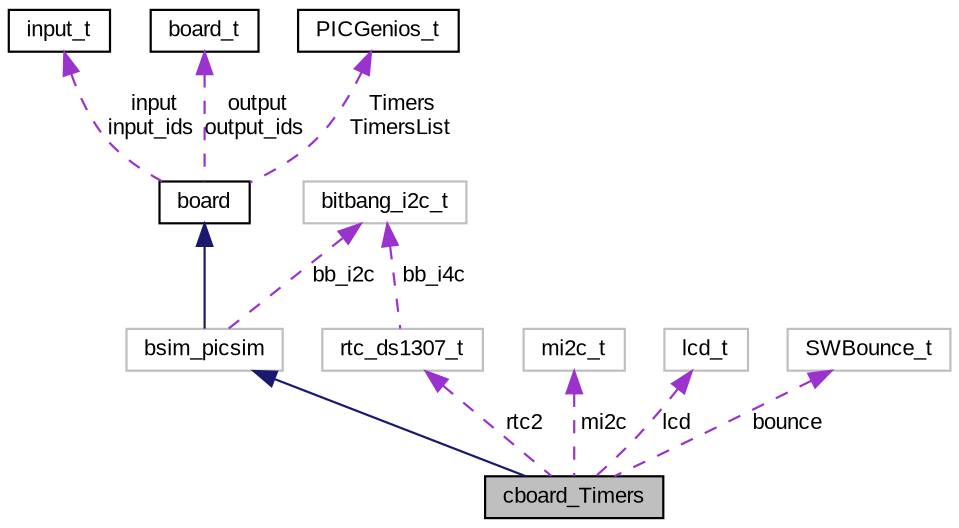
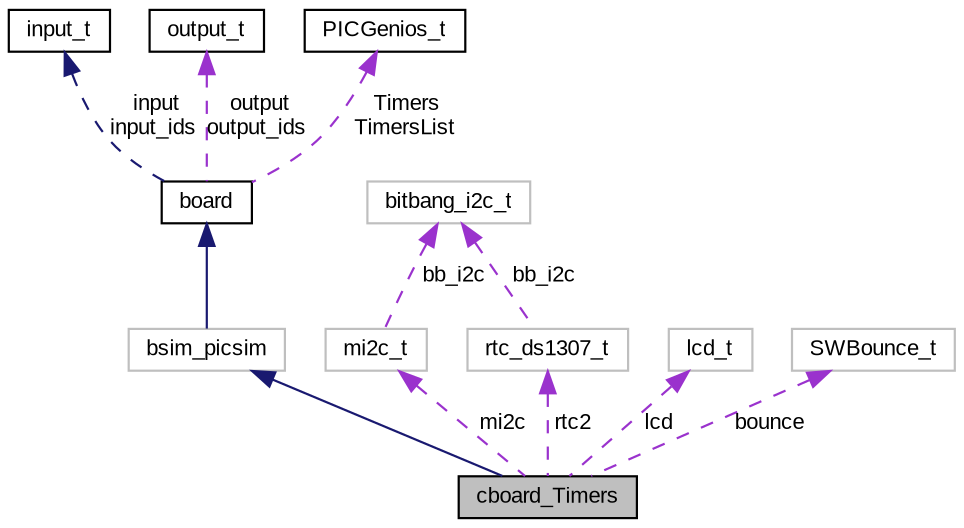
node "board_t": label "board_t" -> "output_t"
edge "board" -> "input_t": color darkorchid3 -> midnightblue
edge "rtc_ds1307_t" -> "bitbang_i2c_t": label " bb_i4c" -> " bb_i2c"
edge "bsim_picsim" -> "bitbang_i2c_t": now "mi2c_t" -> "bitbang_i2c_t"
